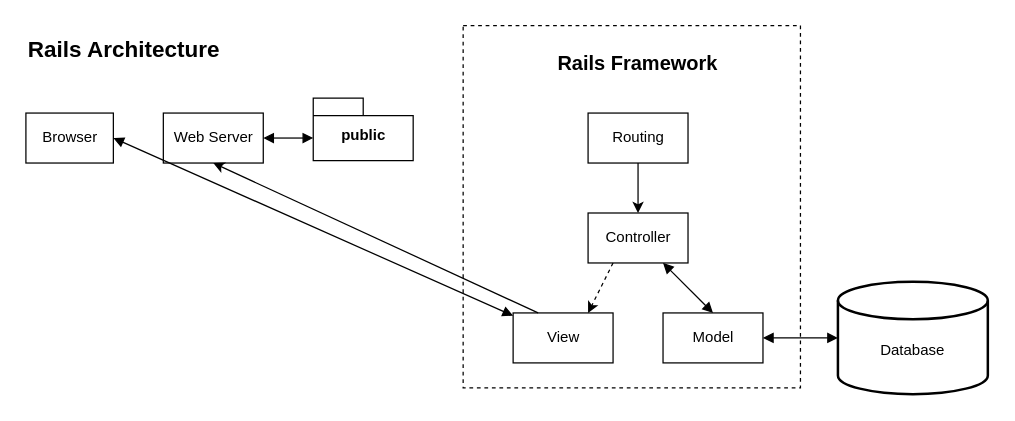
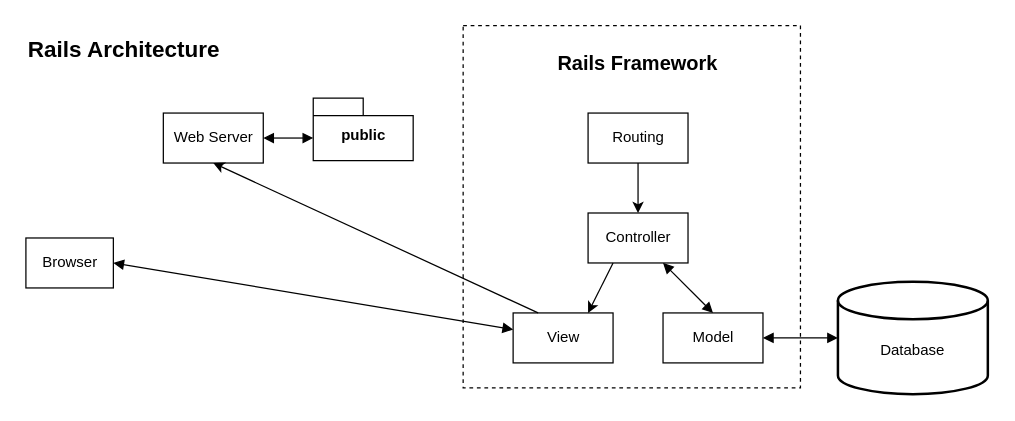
node "Browser": moved (69, 138) -> (69, 263)
edge "Controller" -> "View": style dashed -> solid
